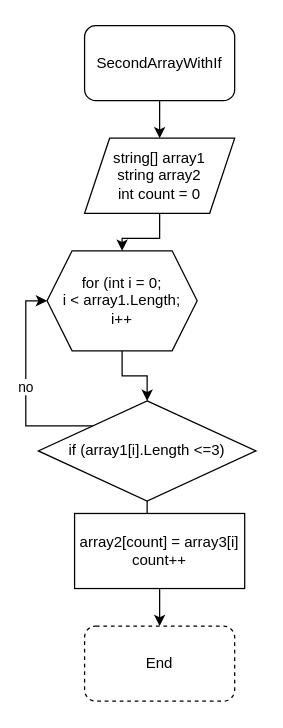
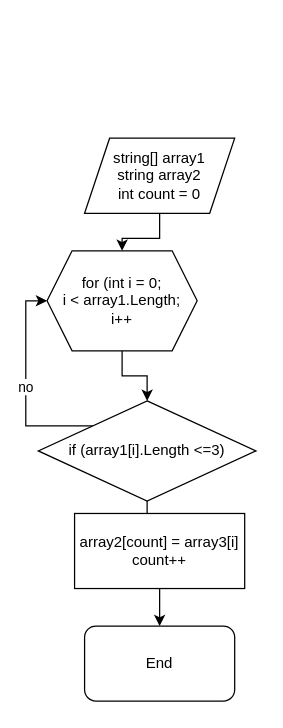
node "SecondArrayWithIf": removed
edge "SecondArrayWithIf" -> "string[] array1 string array2 int count = 0": removed
node "End": style dashed -> solid
